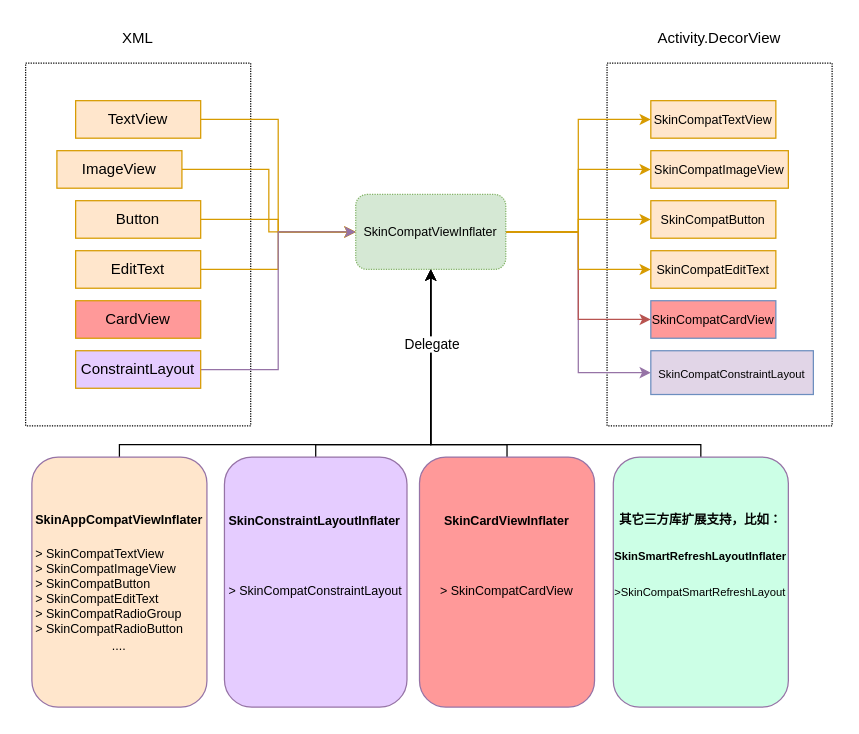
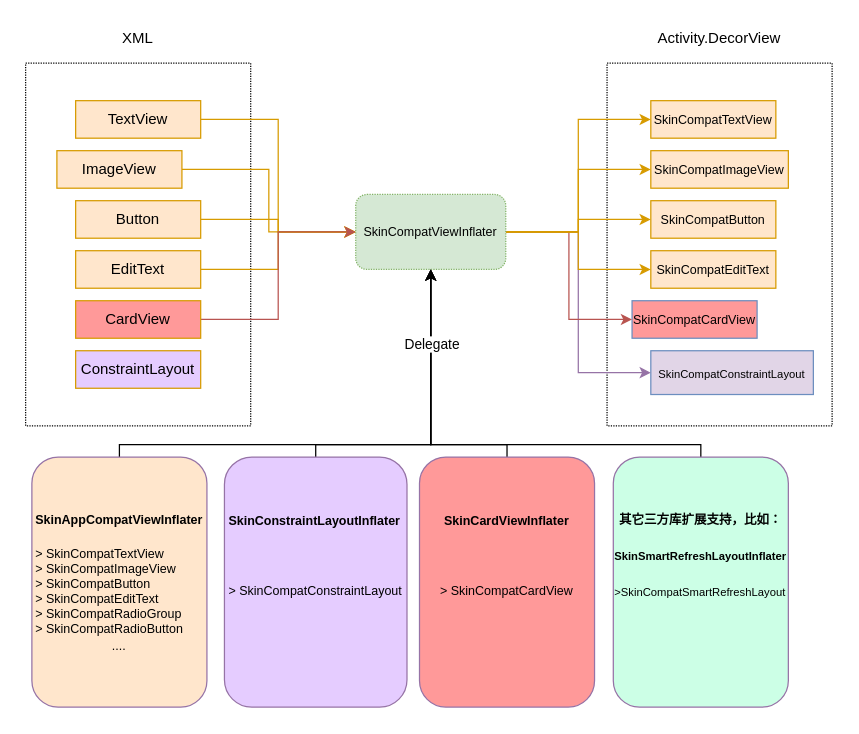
edge "CardView" -> "SkinCompatViewInflater": added
node "SkinCompatCardView": moved (713, 319) -> (694, 319)
edge "ConstraintLayout" -> "SkinCompatViewInflater": removed
